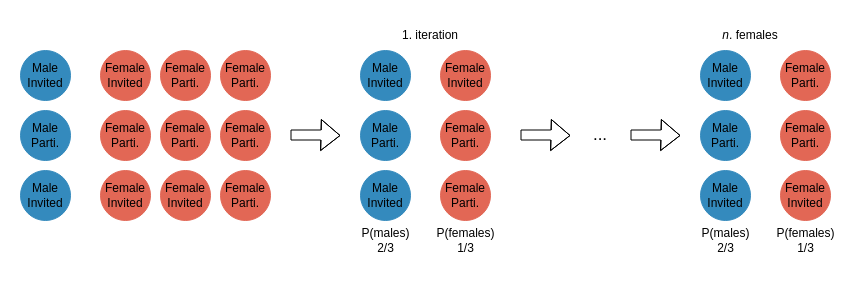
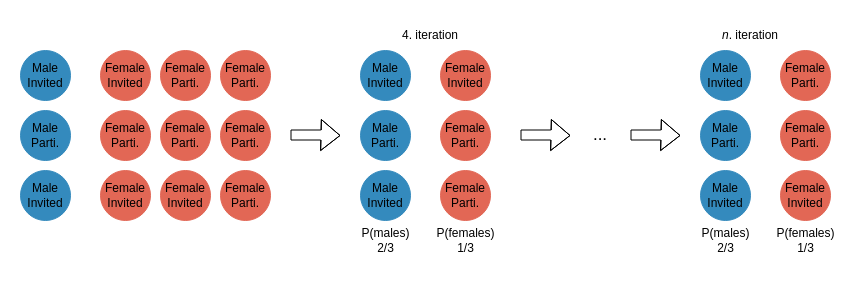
node "1. iteration": label "1. iteration" -> "4. iteration"
node "n. females": label "n. females" -> "n. iteration"
